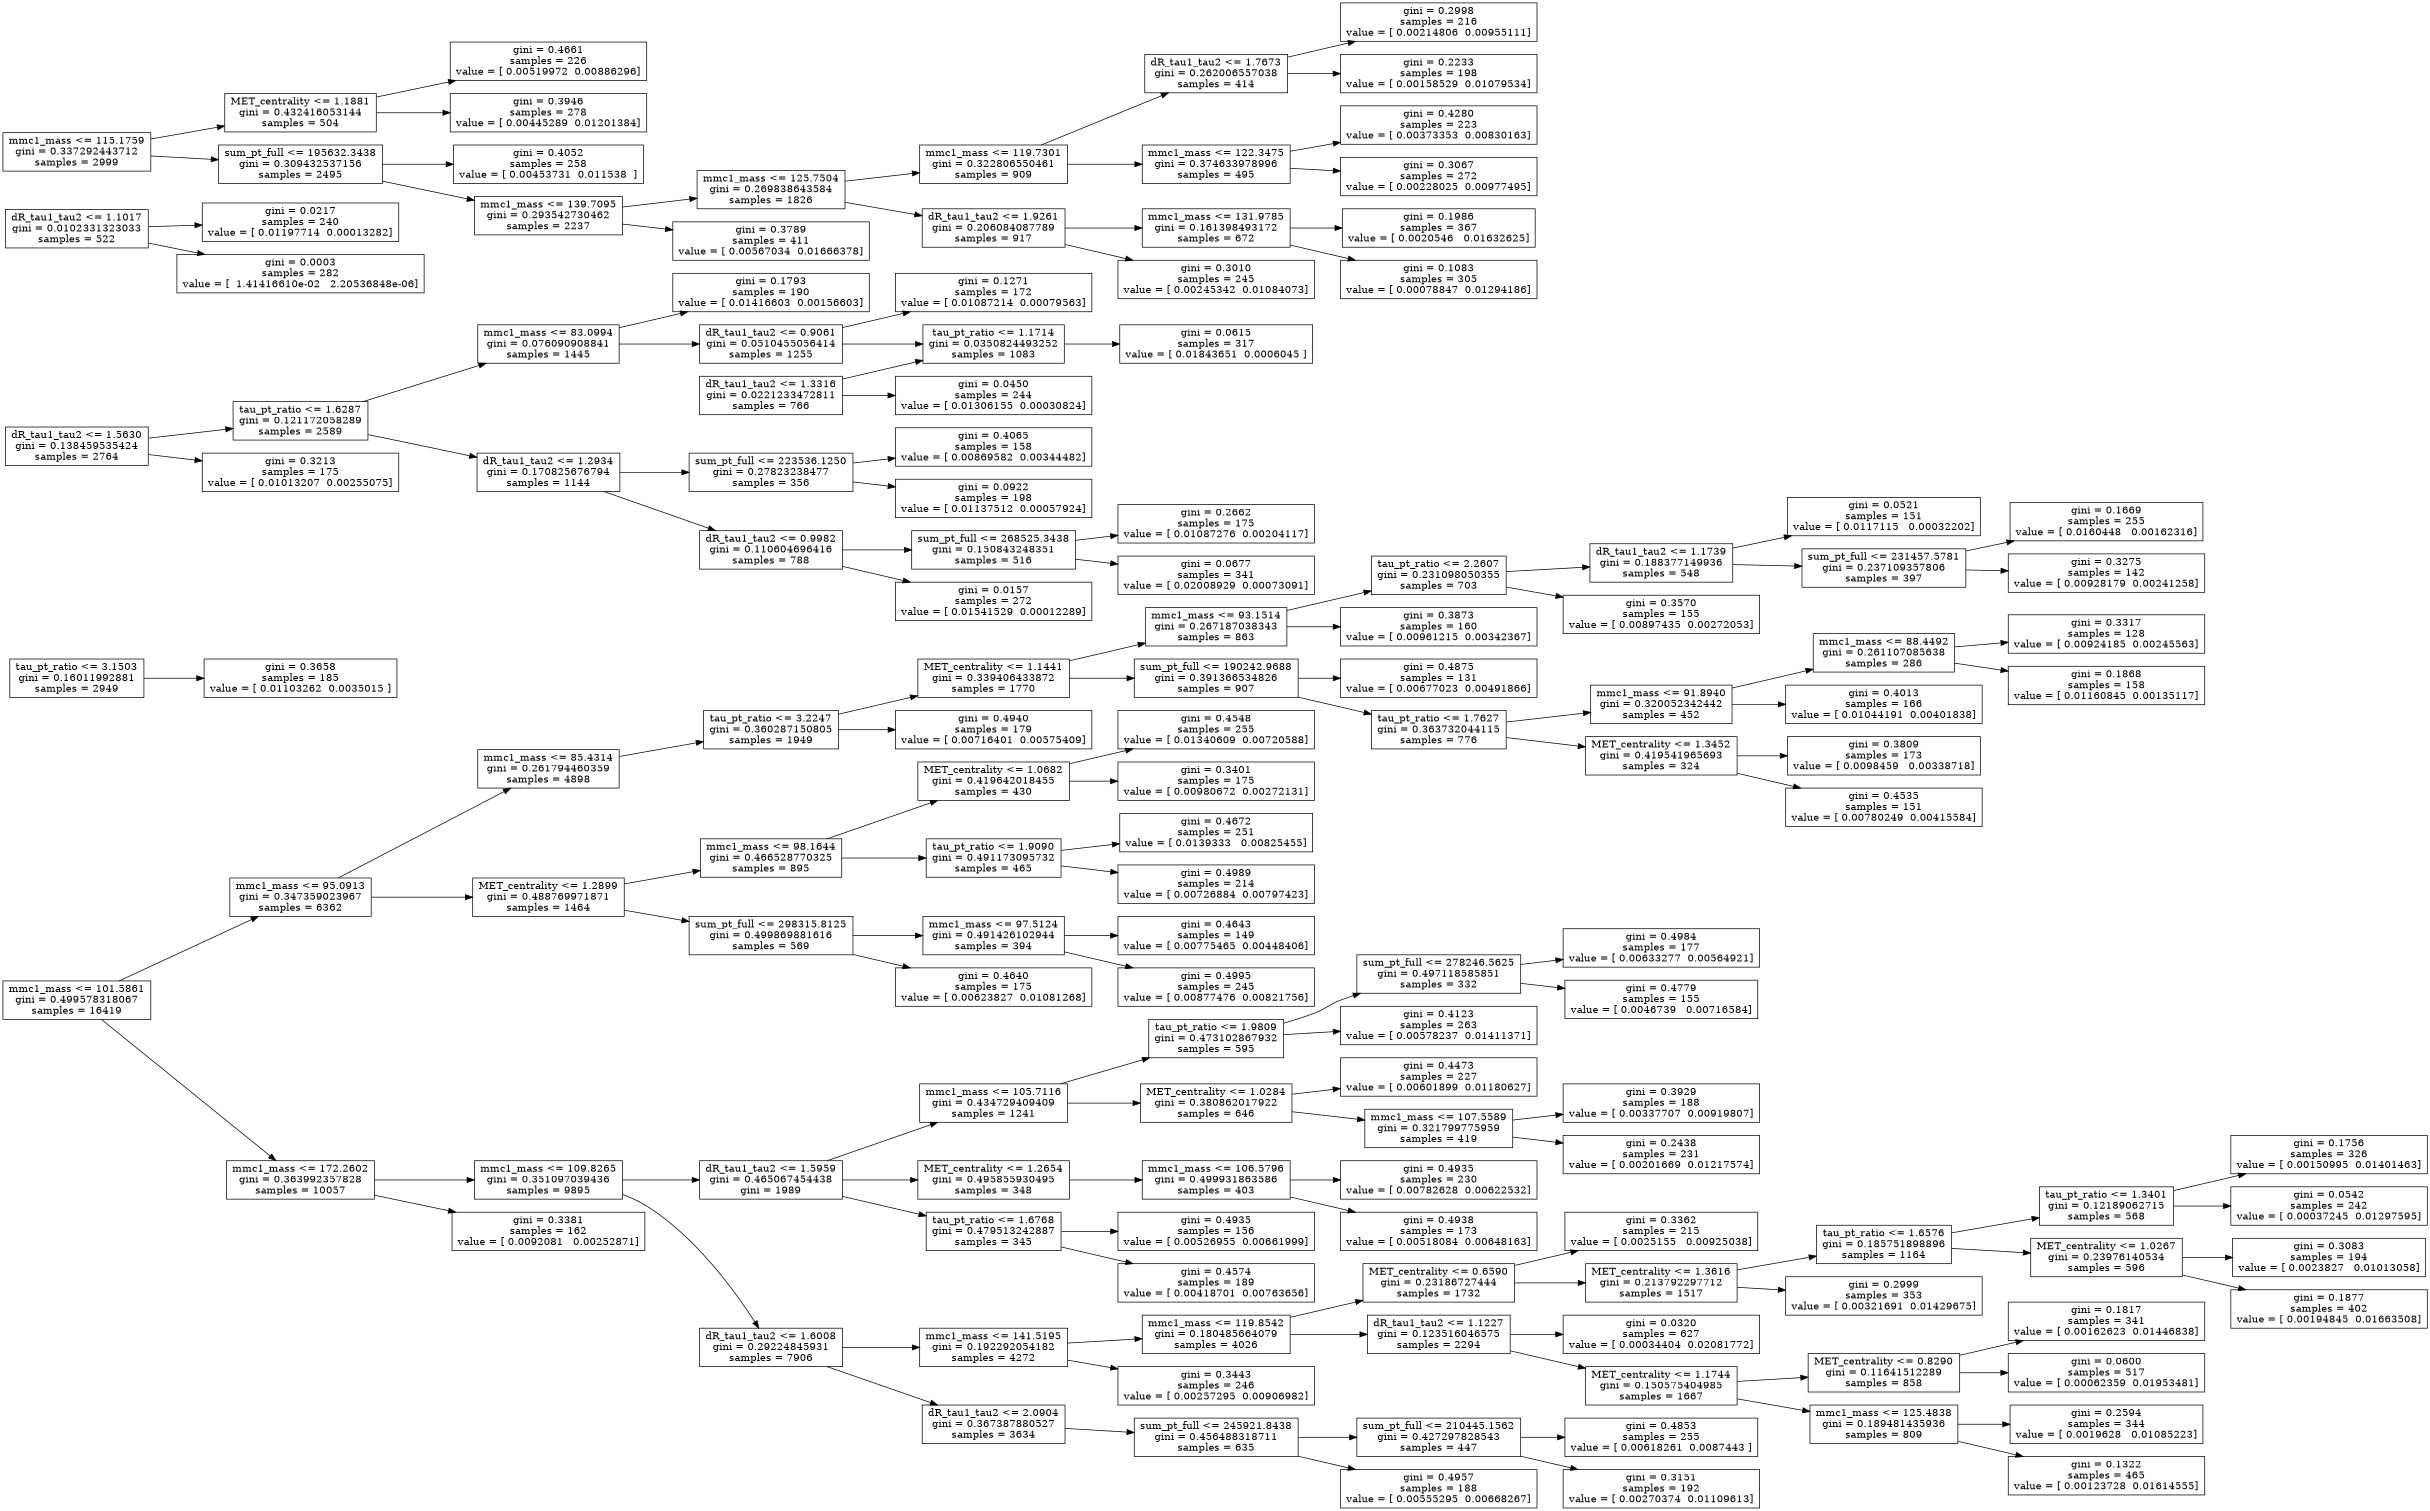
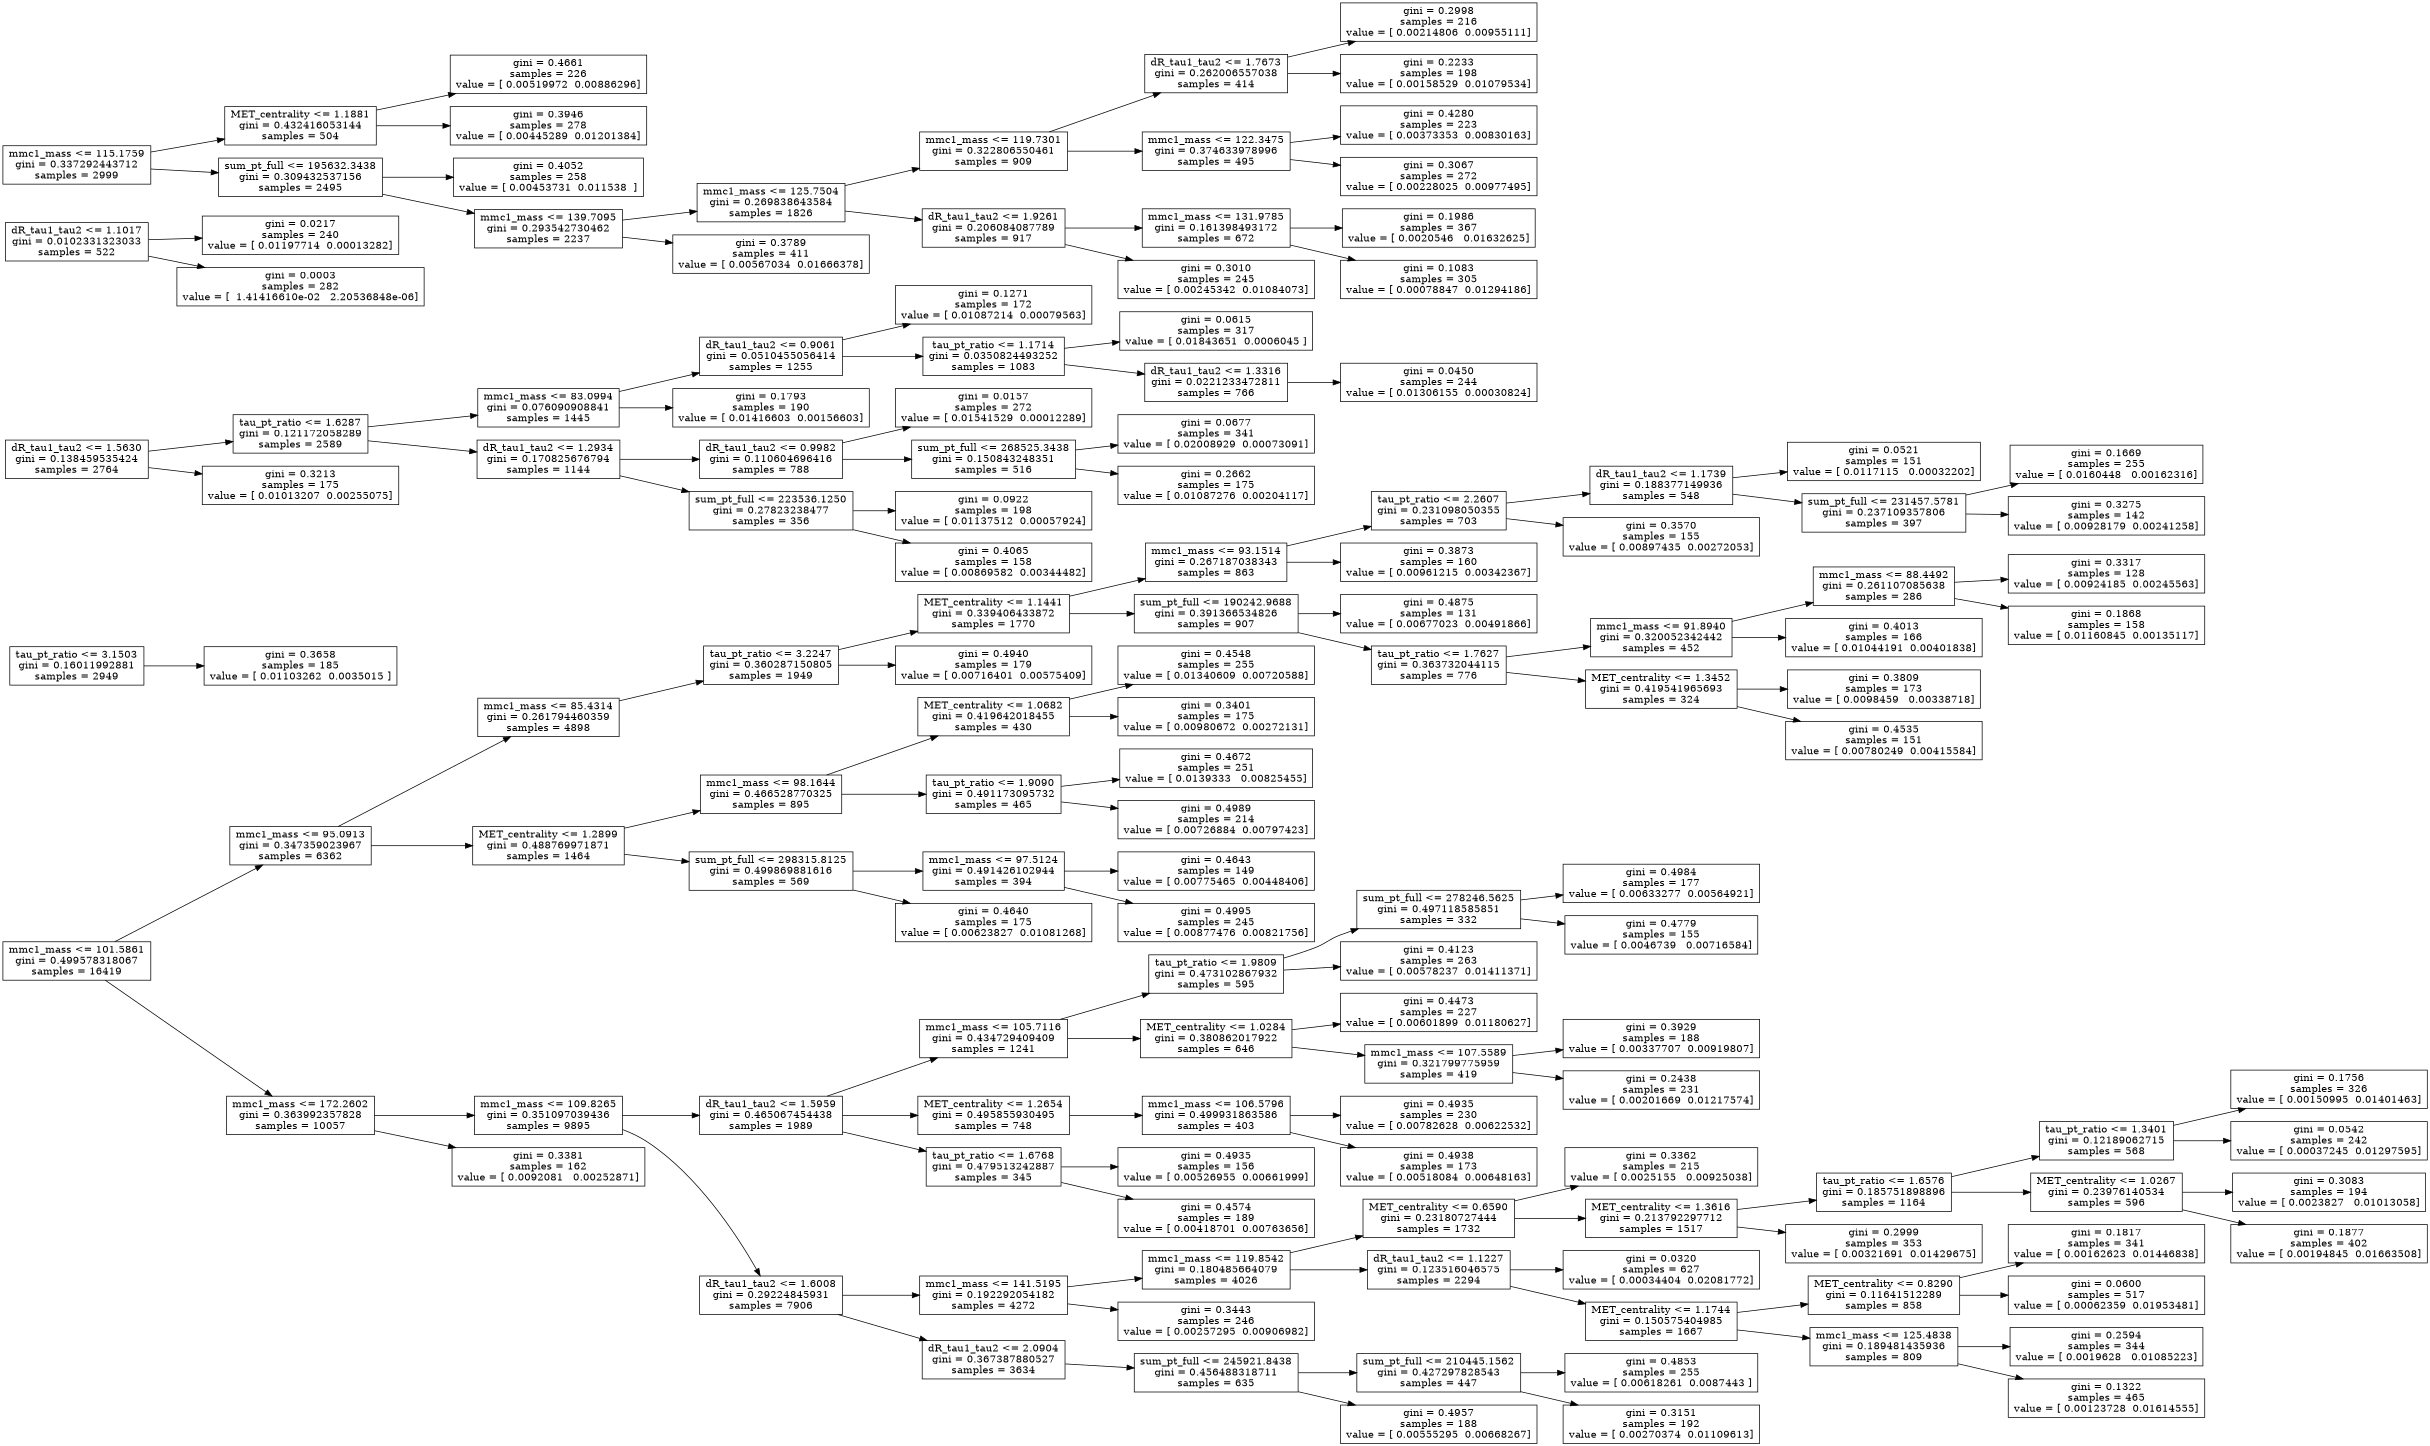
edge "dR_tau1_tau2 <= 1.3316 gini = 0.0221233472811 samples = 766" -> "tau_pt_ratio <= 1.1714 gini = 0.0350824493252 samples = 1083": reversed
node "dR_tau1_tau2 <= 1.5959 gini = 0.465067454438 gini = 1989": label "dR_tau1_tau2 <= 1.5959 gini = 0.465067454438 gini = 1989" -> "dR_tau1_tau2 <= 1.5959 gini = 0.465067454438 samples = 1989"
node "MET_centrality <= 1.2654 gini = 0.495855930495 samples = 348": label "MET_centrality <= 1.2654 gini = 0.495855930495 samples = 348" -> "MET_centrality <= 1.2654 gini = 0.495855930495 samples = 748"
node "MET_centrality <= 0.6590 gini = 0.23186727444 samples = 1732": label "MET_centrality <= 0.6590 gini = 0.23186727444 samples = 1732" -> "MET_centrality <= 0.6590 gini = 0.23180727444 samples = 1732"
